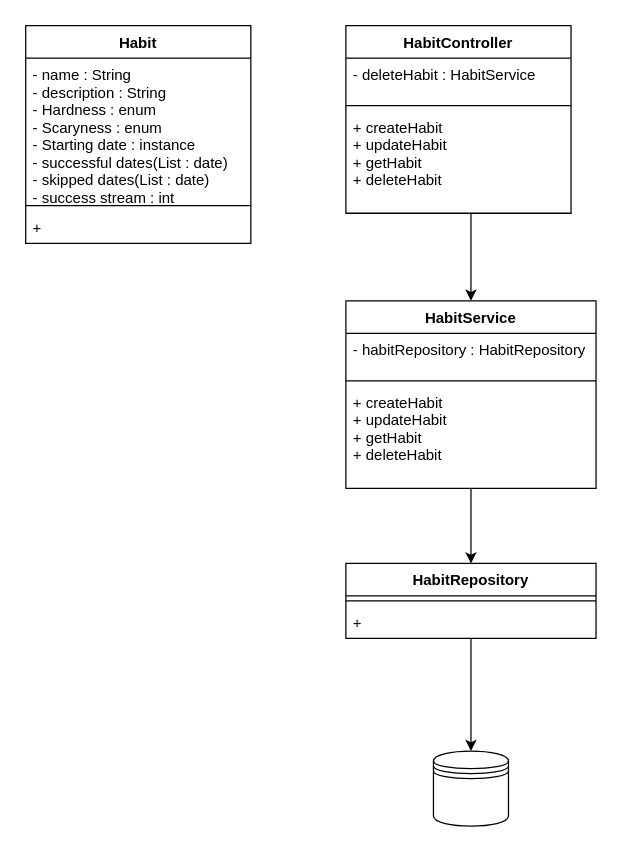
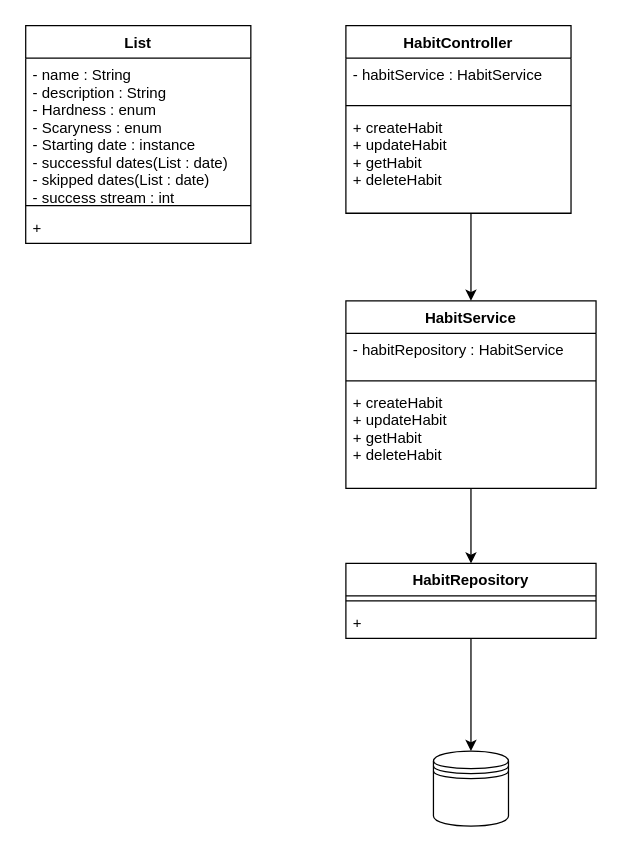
node "Habit": label "Habit" -> "List"
node "- deleteHabit : HabitService": label "- deleteHabit : HabitService" -> "- habitService : HabitService"
node "- habitRepository : HabitRepository": label "- habitRepository : HabitRepository" -> "- habitRepository : HabitService"
